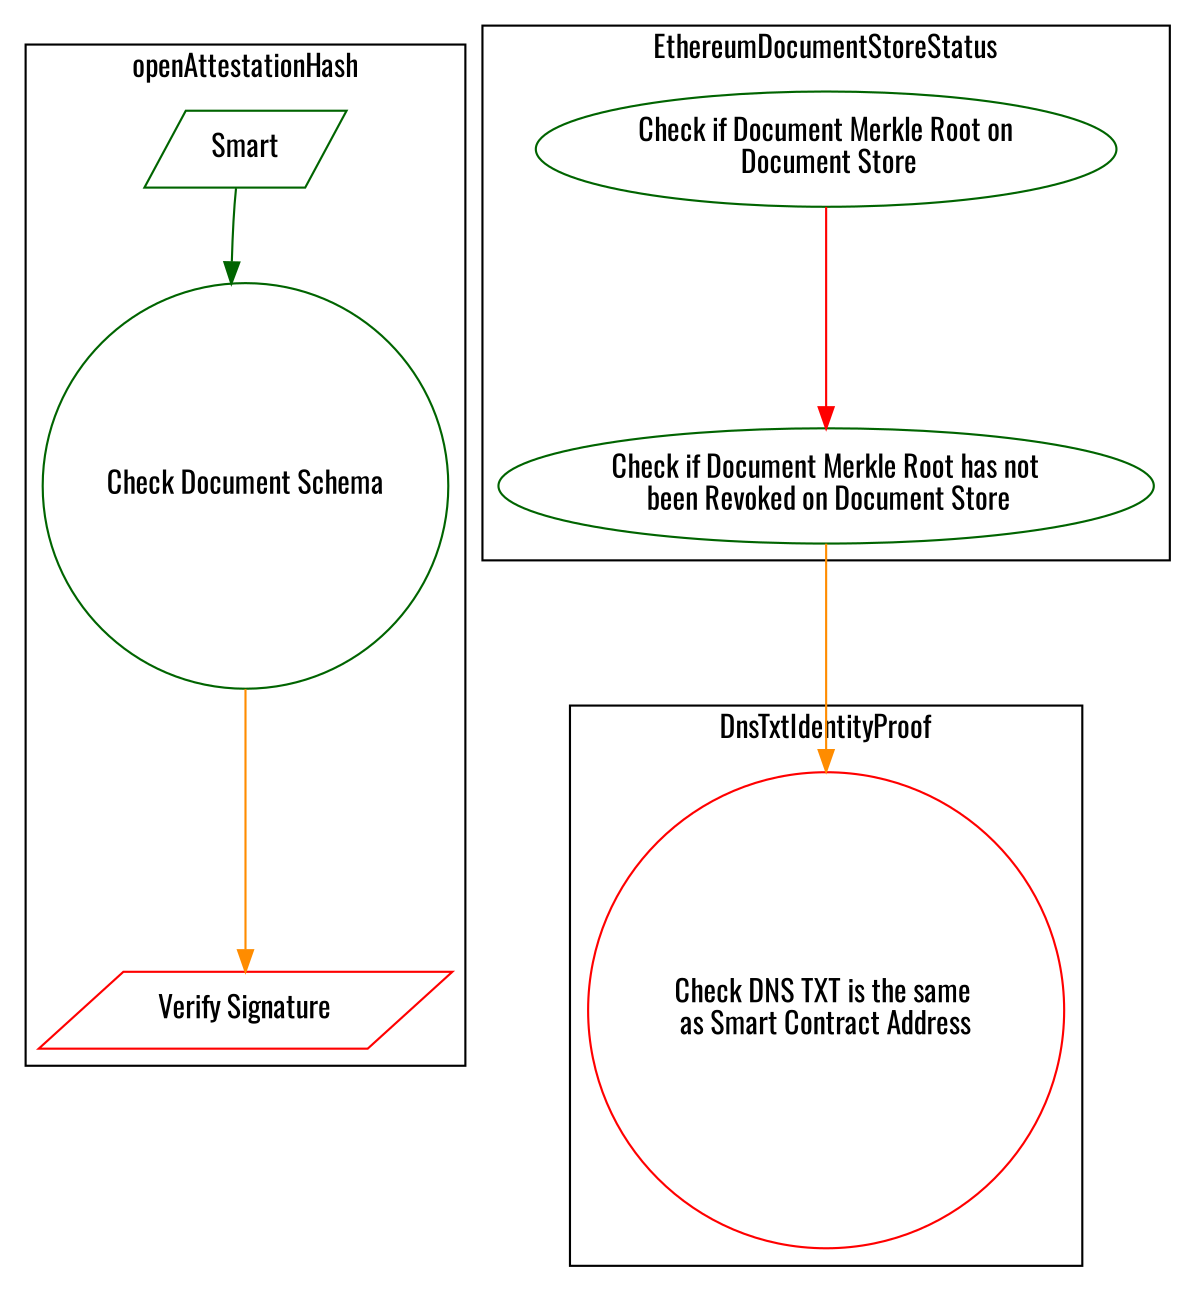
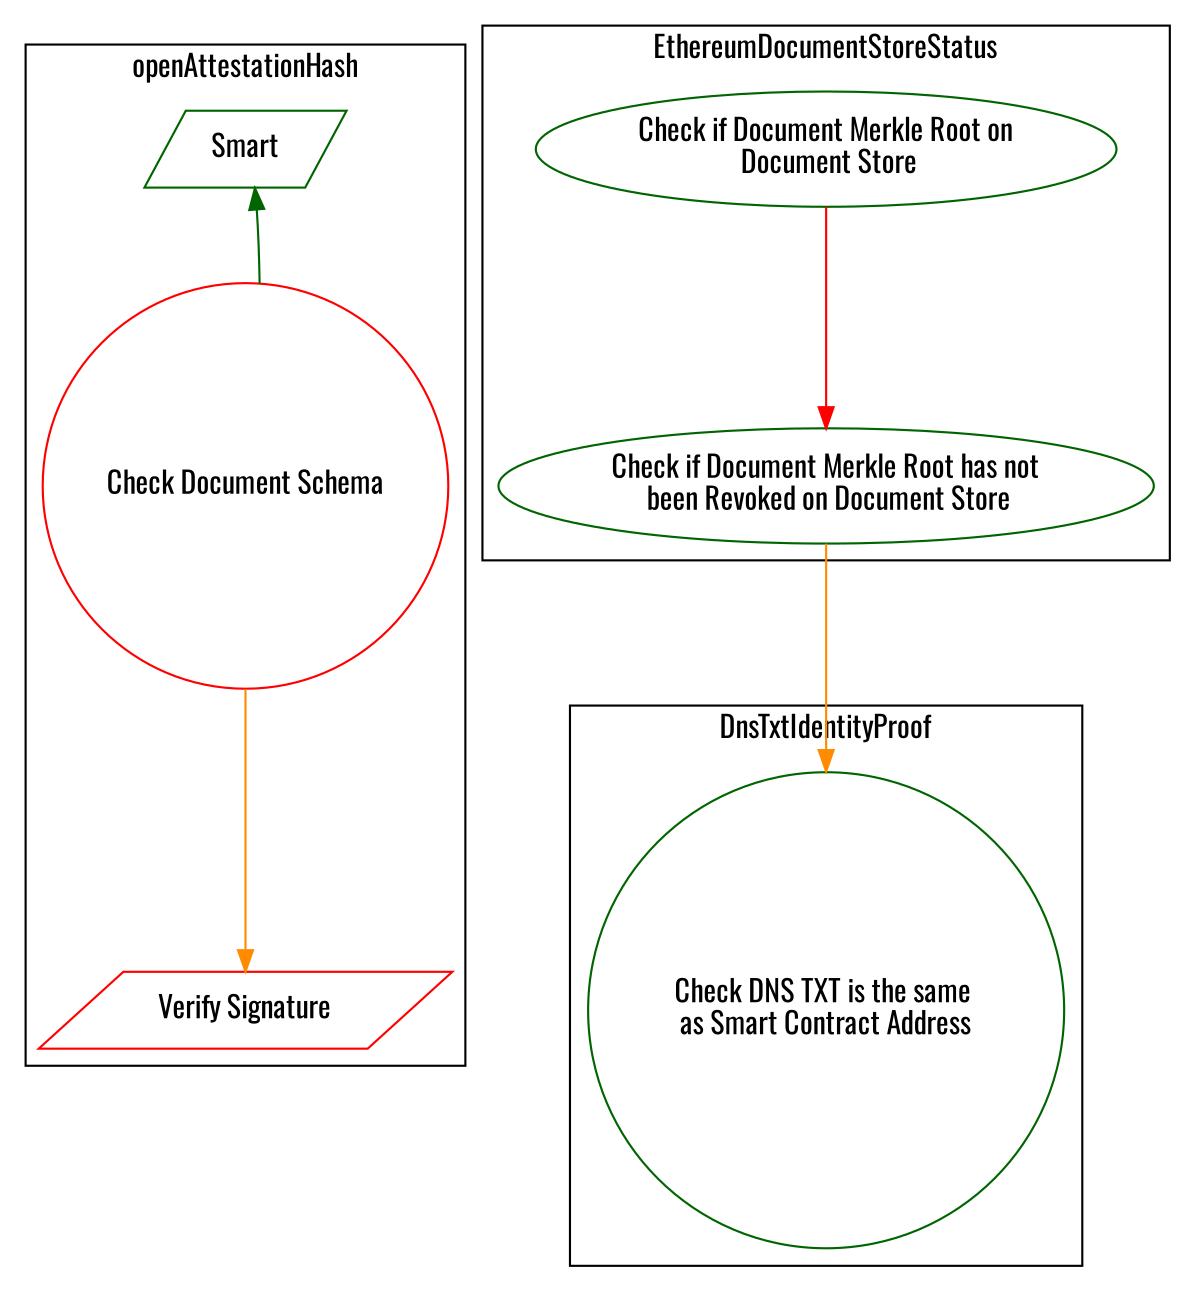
edge "Smart" -> "Check Document Schema": reversed
node "Check Document Schema": color darkgreen -> red
node "Check DNS TXT is the same as Smart Contract Address": color red -> darkgreen
